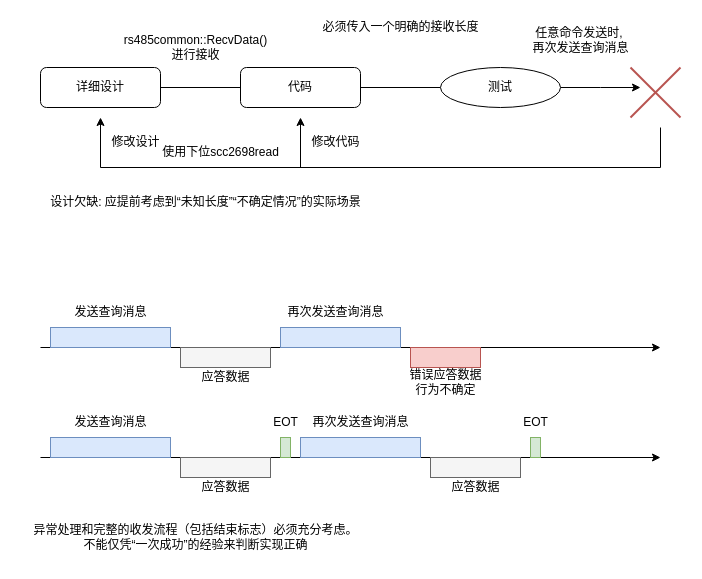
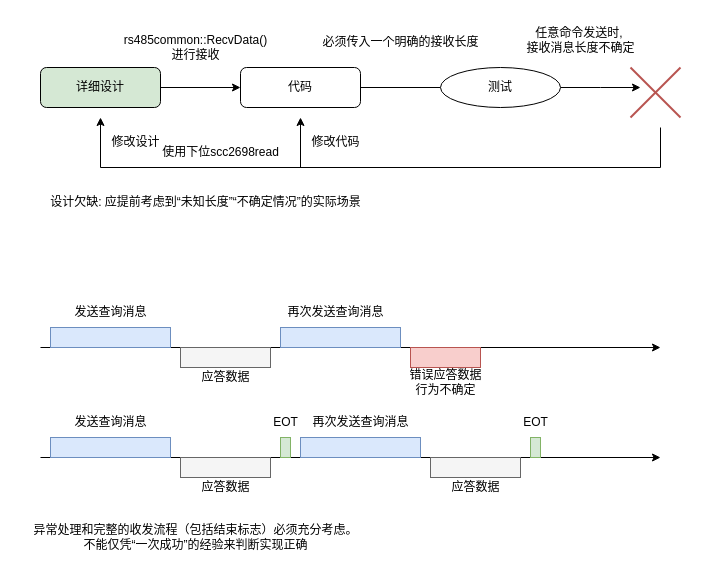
node "必须传入一个明确的接收长度": moved (401, 28) -> (401, 43)
node "任意命令发送时, 再次发送查询消息": label "任意命令发送时, 再次发送查询消息" -> "任意命令发送时, 接收消息长度不确定"
node "详细设计": fillcolor #ffffff -> #d5e8d4
edge "详细设计" -- "代码": arrowhead none -> classic
